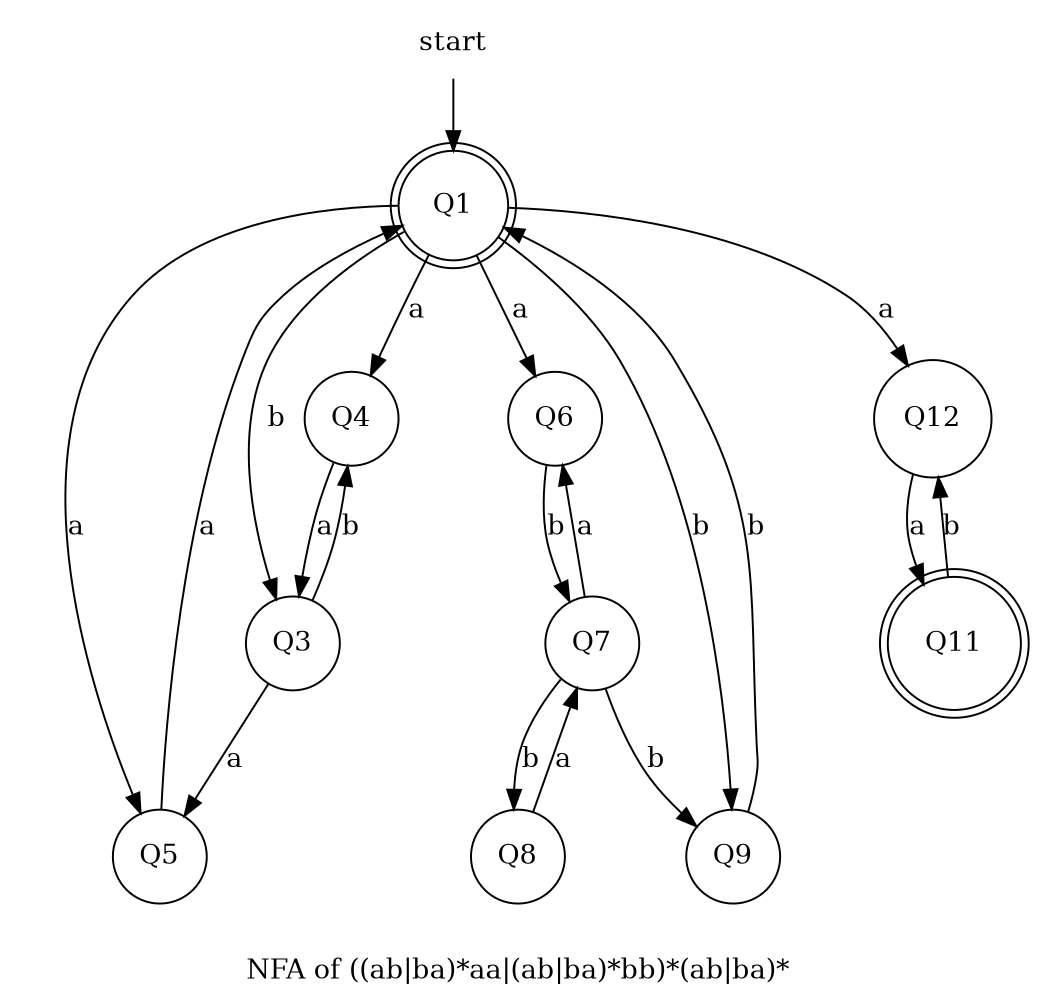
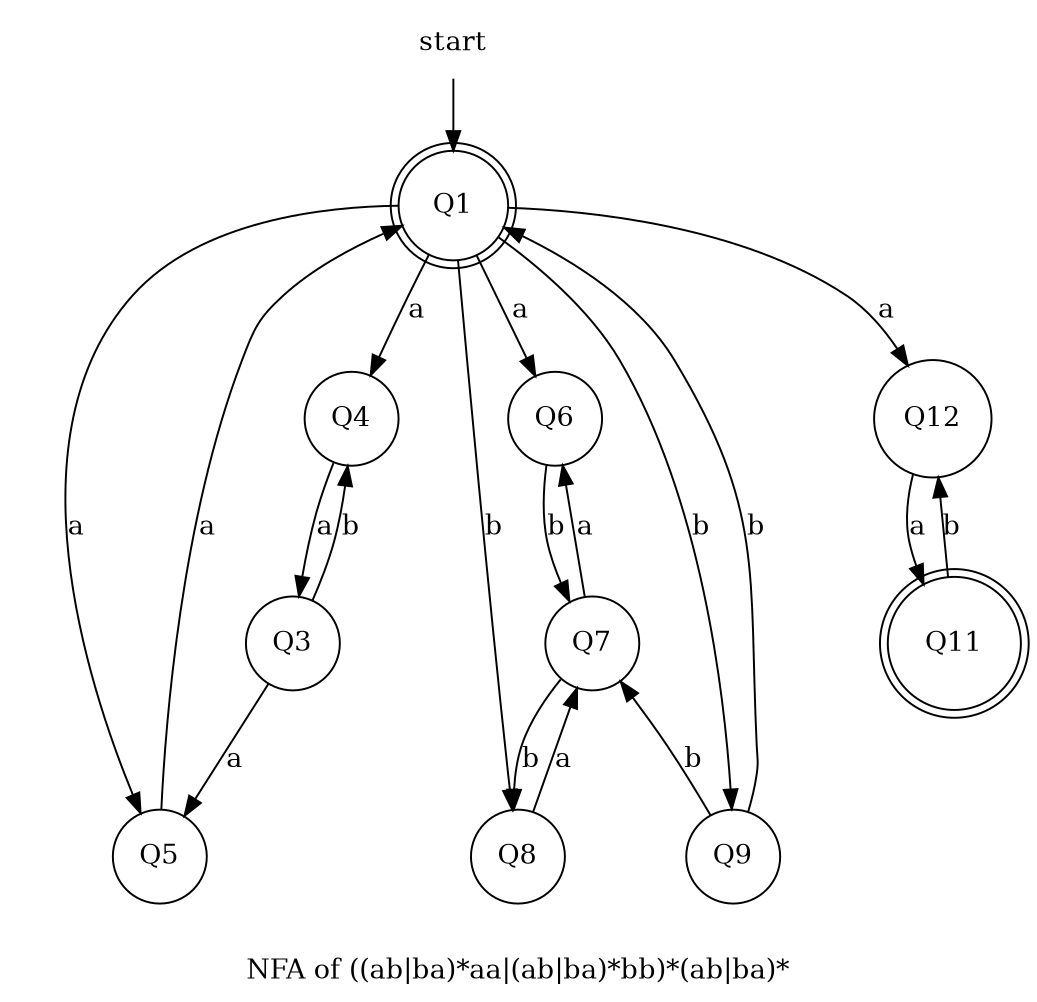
edge "Q1" -> "Q3": now "Q1" -> "Q8"
edge "Q7" -> "Q9": reversed
